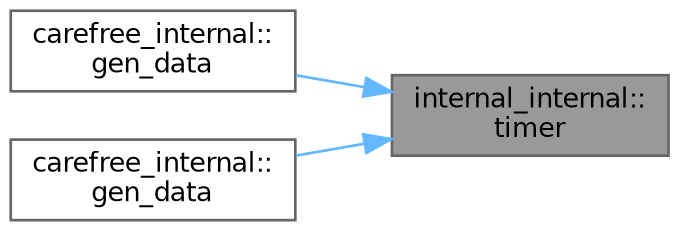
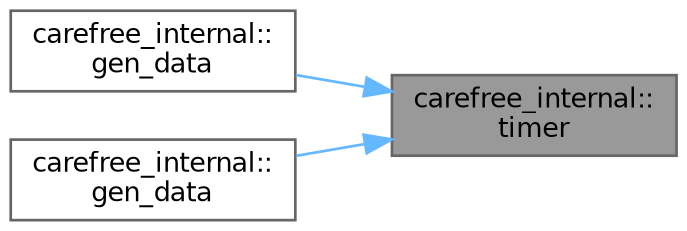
node "internal_internal:: timer": label "internal_internal:: timer" -> "carefree_internal:: timer"
